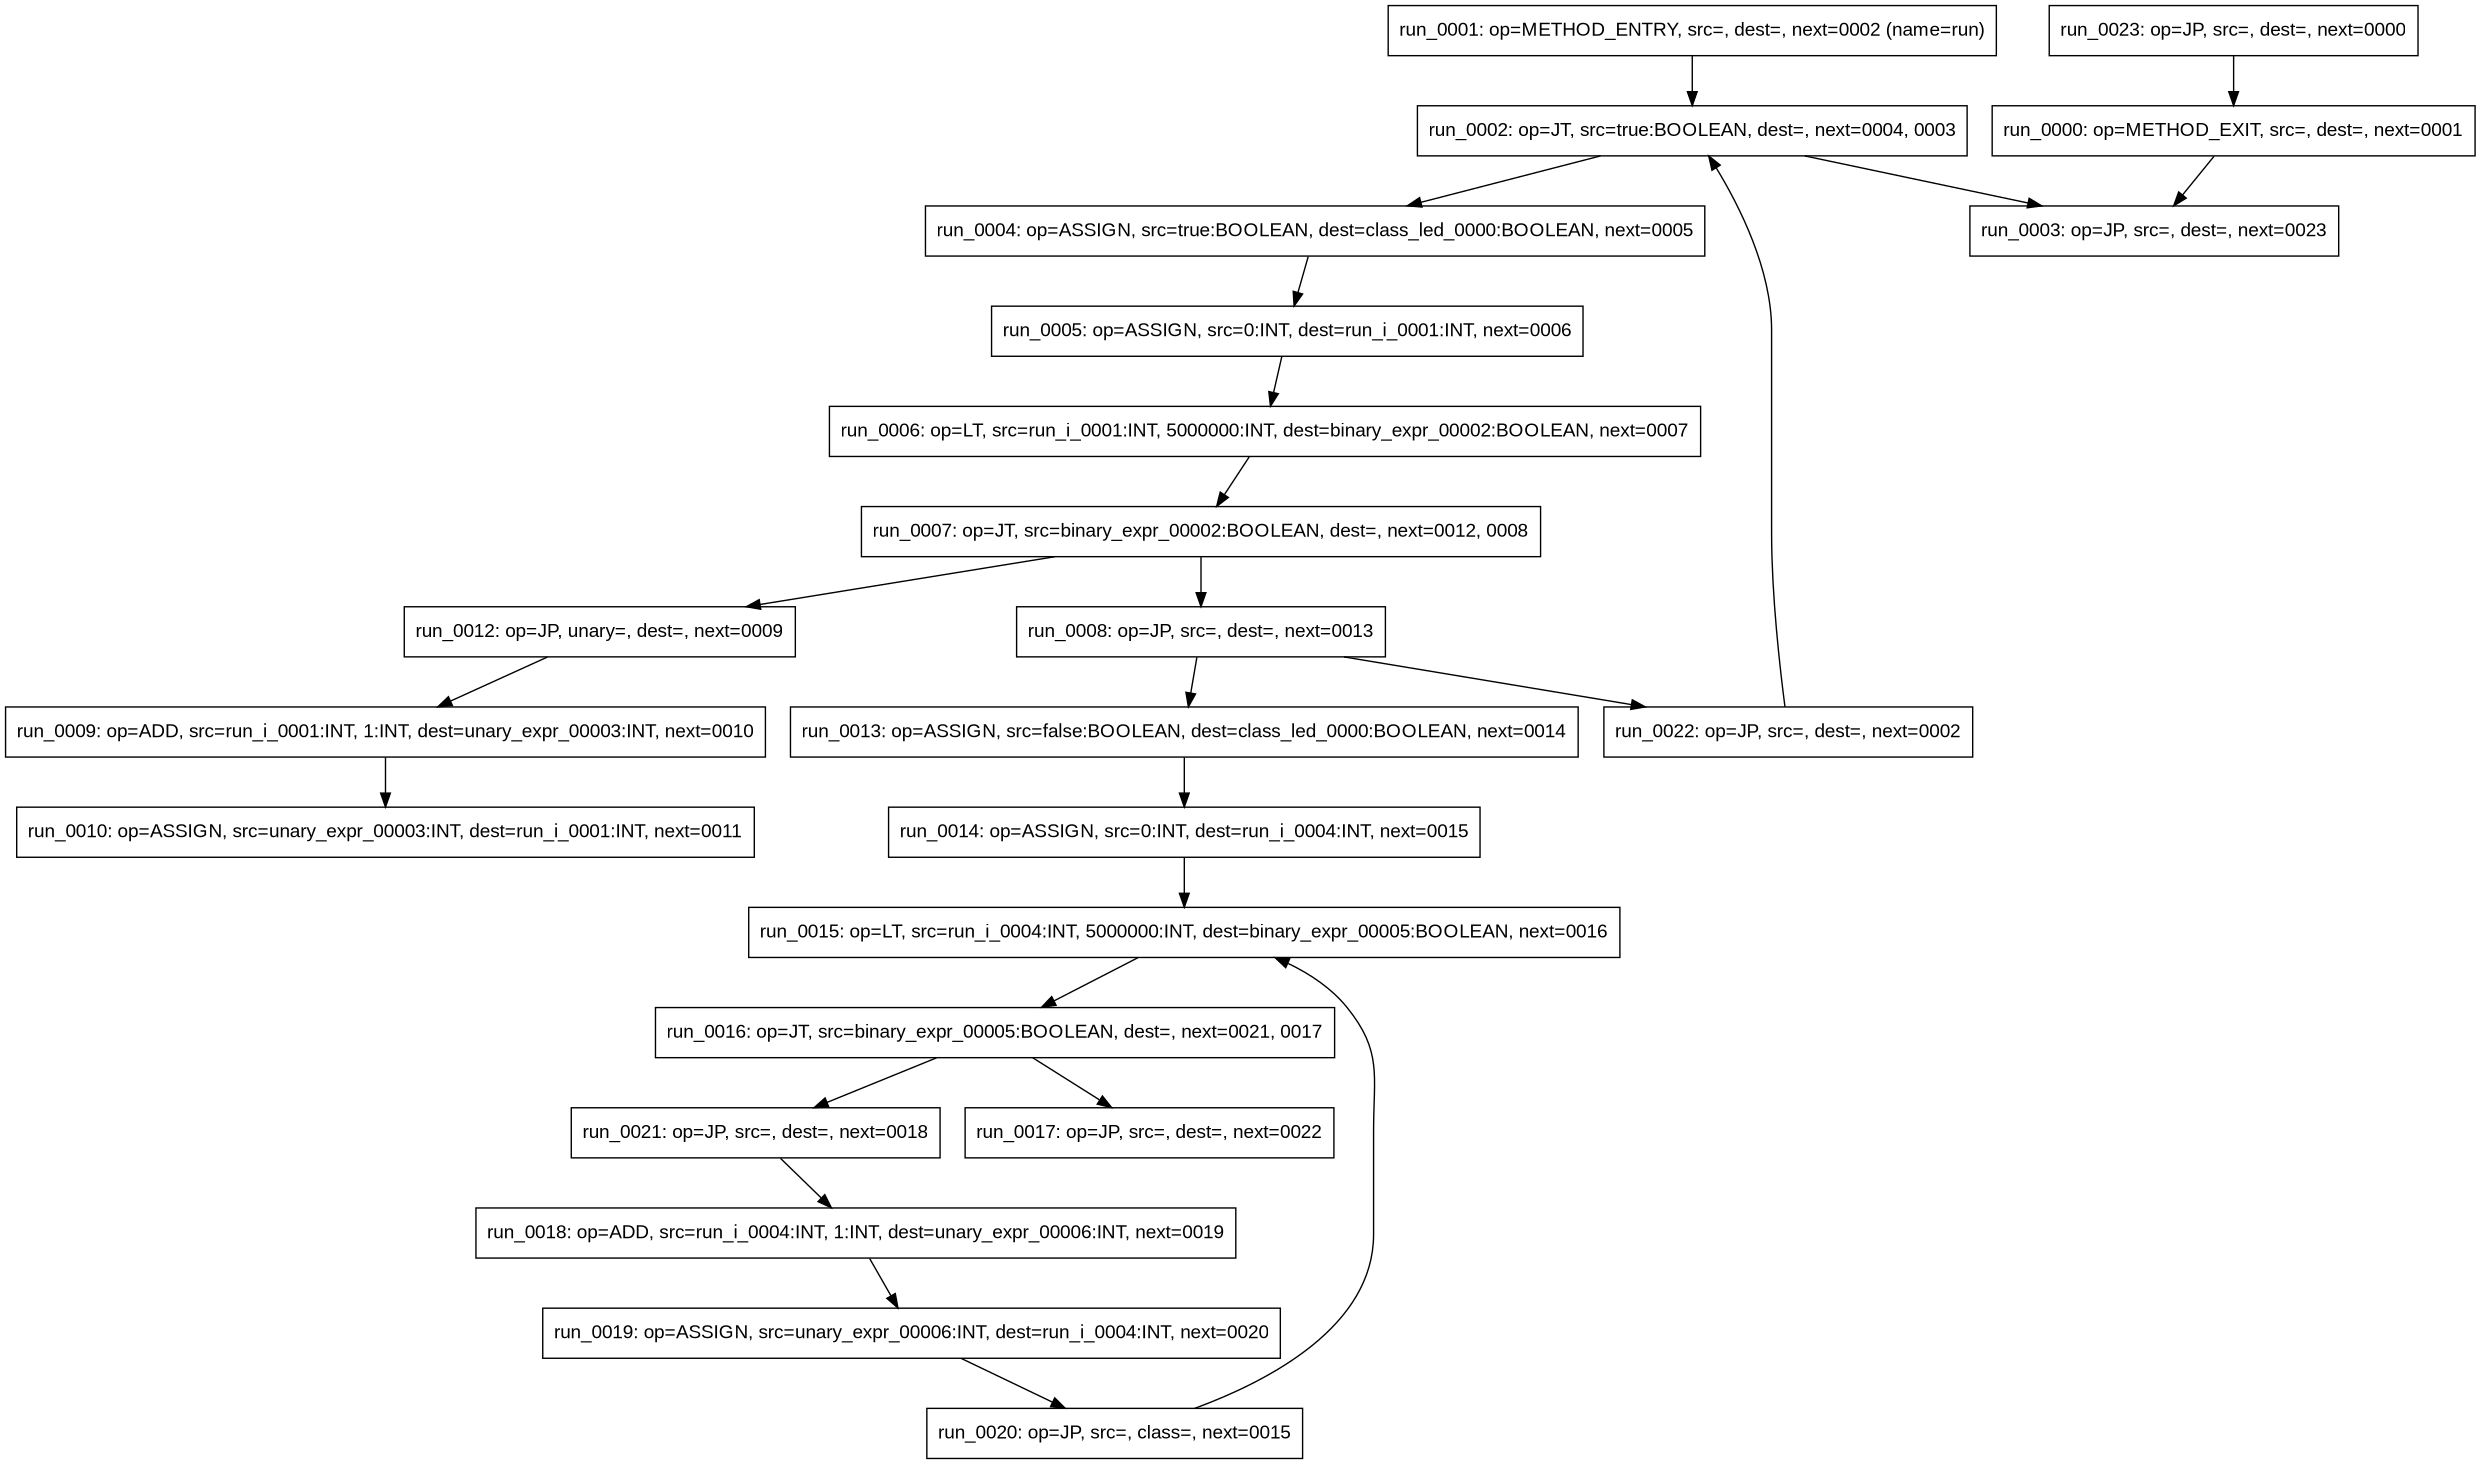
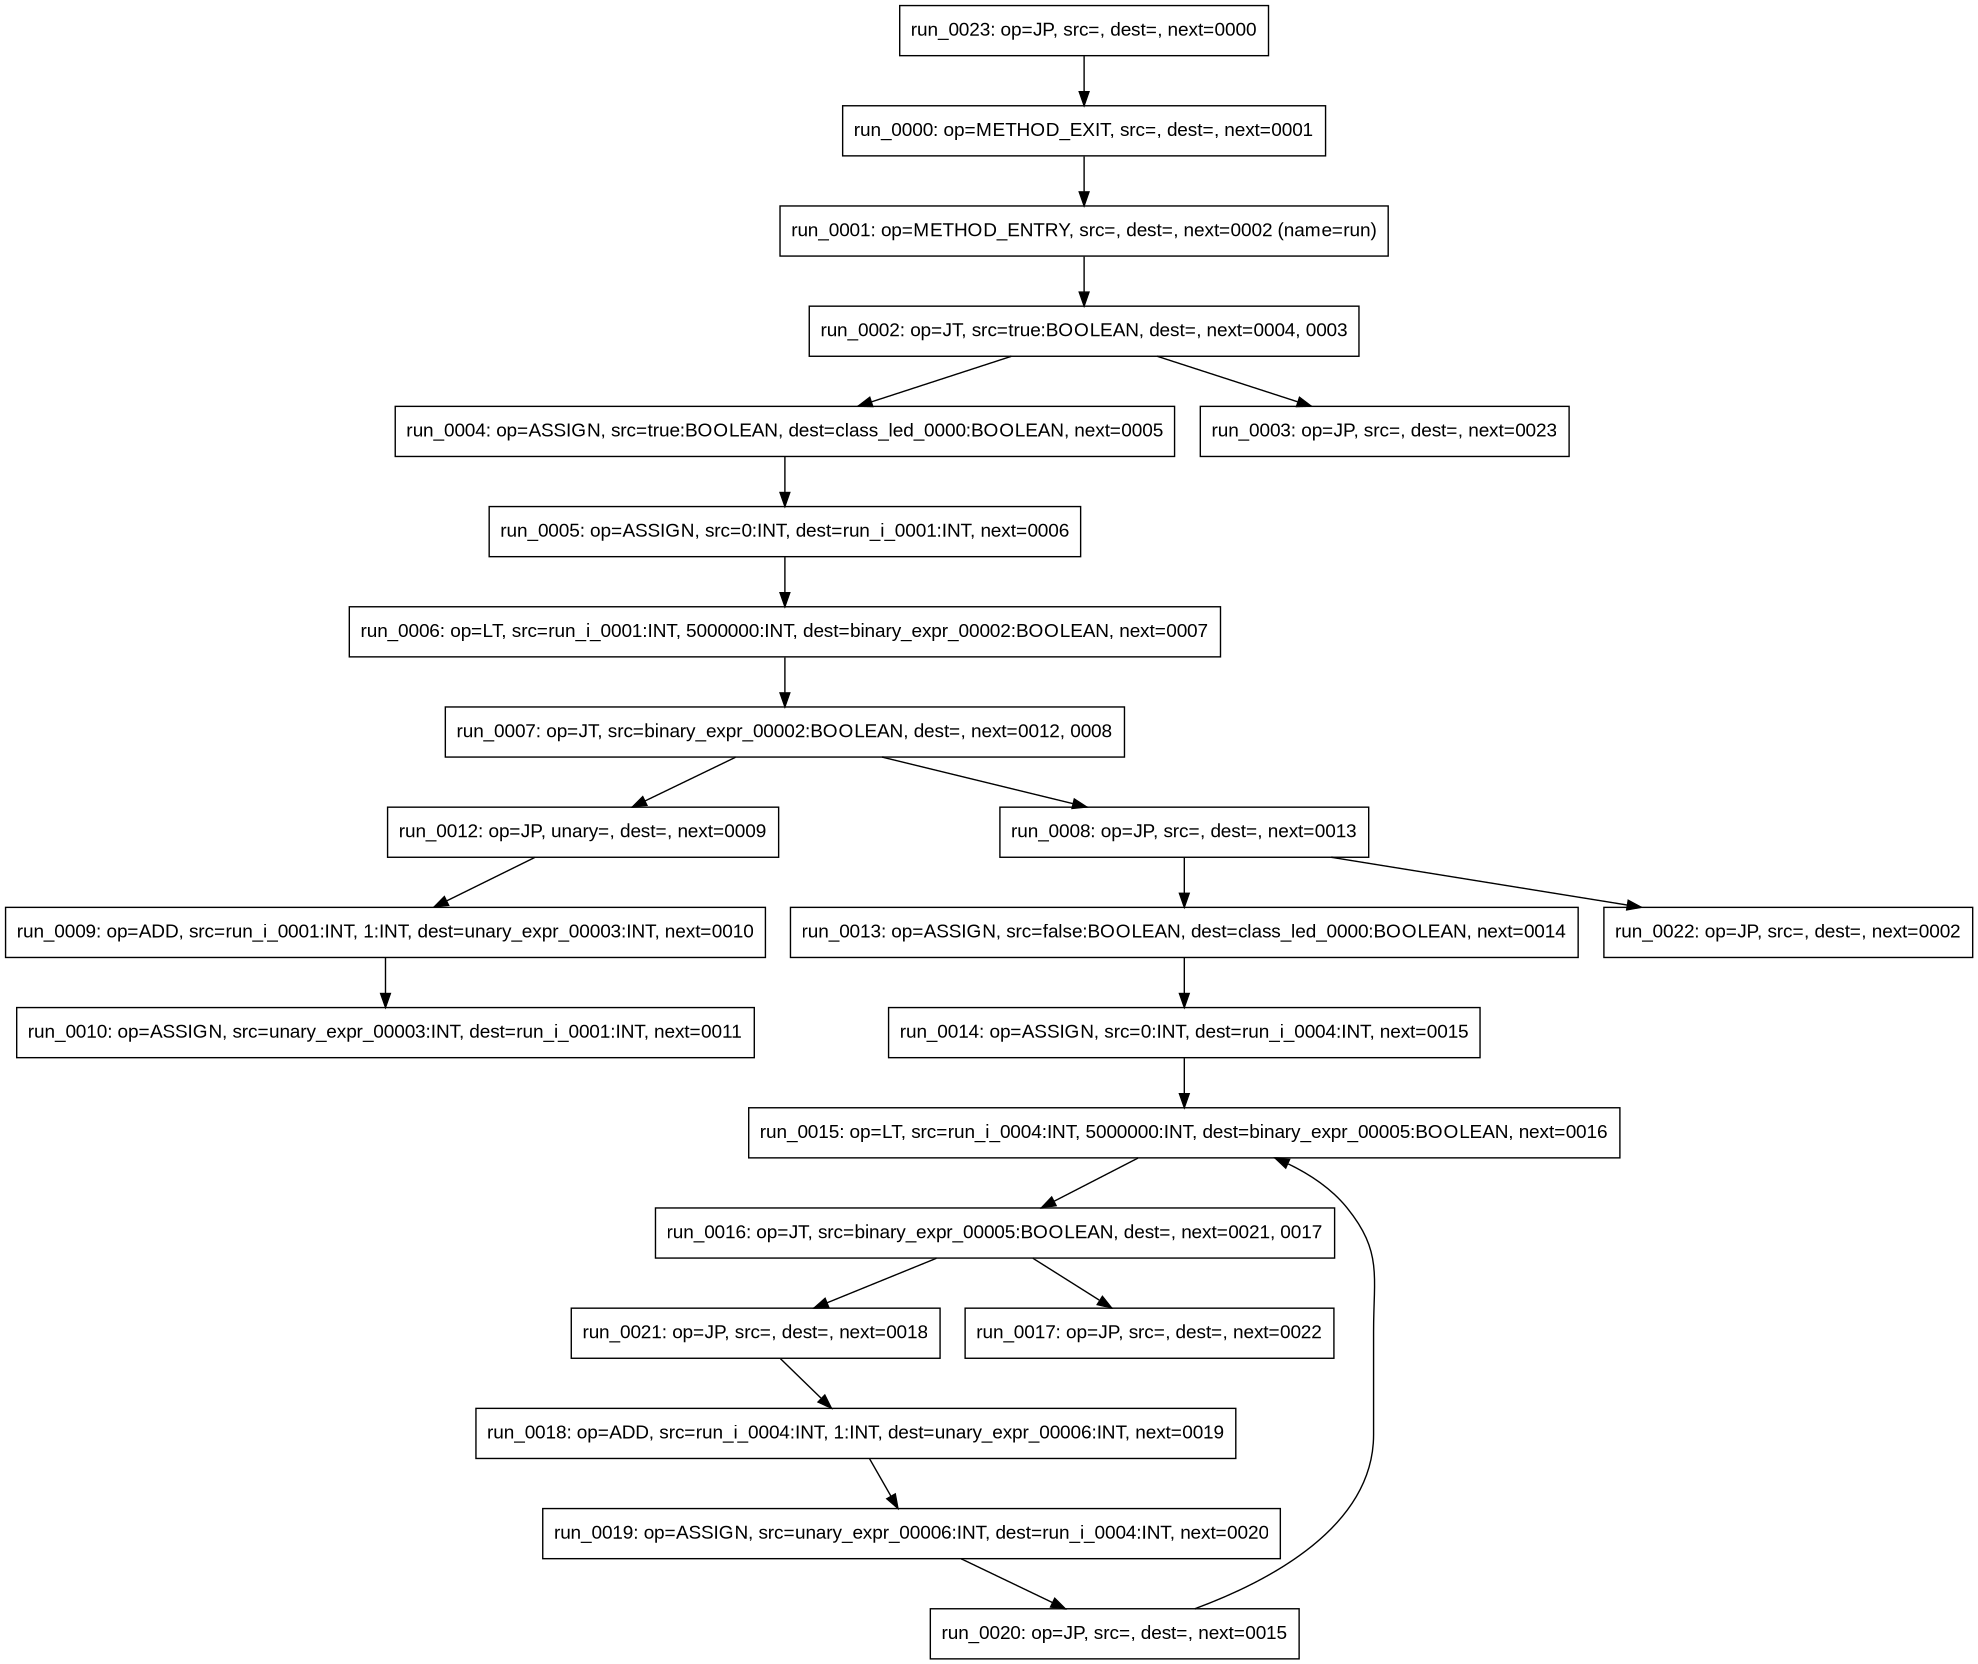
edge "run_0000: op=METHOD_EXIT, src=, dest=, next=0001" -> "run_0003: op=JP, src=, dest=, next=0023": now "run_0000: op=METHOD_EXIT, src=, dest=, next=0001" -> "run_0001: op=METHOD_ENTRY, src=, dest=, next=0002 (name=run)"
edge "run_0022: op=JP, src=, dest=, next=0002" -> "run_0002: op=JT, src=true:BOOLEAN, dest=, next=0004, 0003": removed
node "run_0020: op=JP, src=, class=, next=0015": label "run_0020: op=JP, src=, class=, next=0015" -> "run_0020: op=JP, src=, dest=, next=0015"
